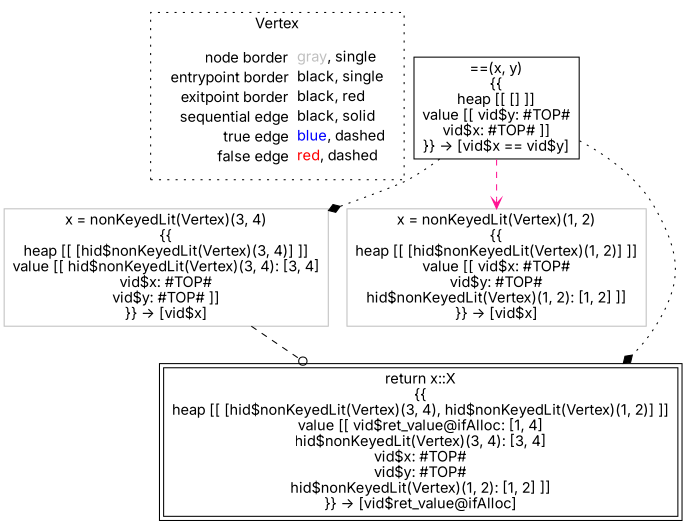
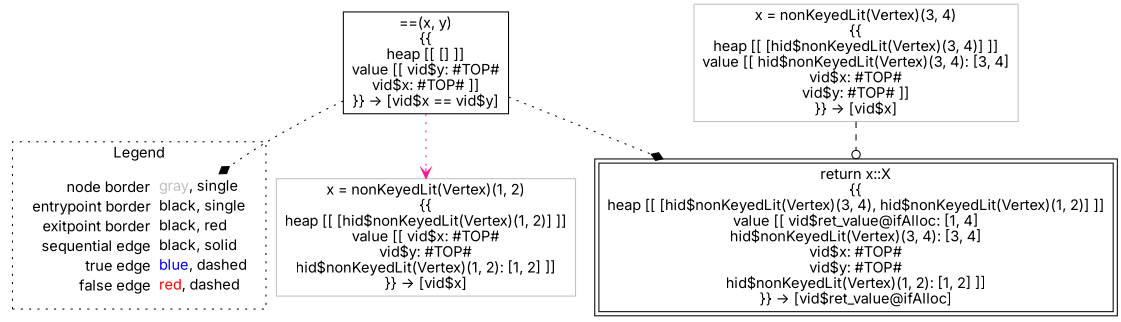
cluster "Vertex": label "Vertex" -> "Legend"
edge "==(x, y)" -> "x = nonKeyedLit(Vertex)(1, 2)": style dashed -> dotted
edge "==(x, y)" -> "x = nonKeyedLit(Vertex)(3, 4)": now "==(x, y)" -> "node border"
